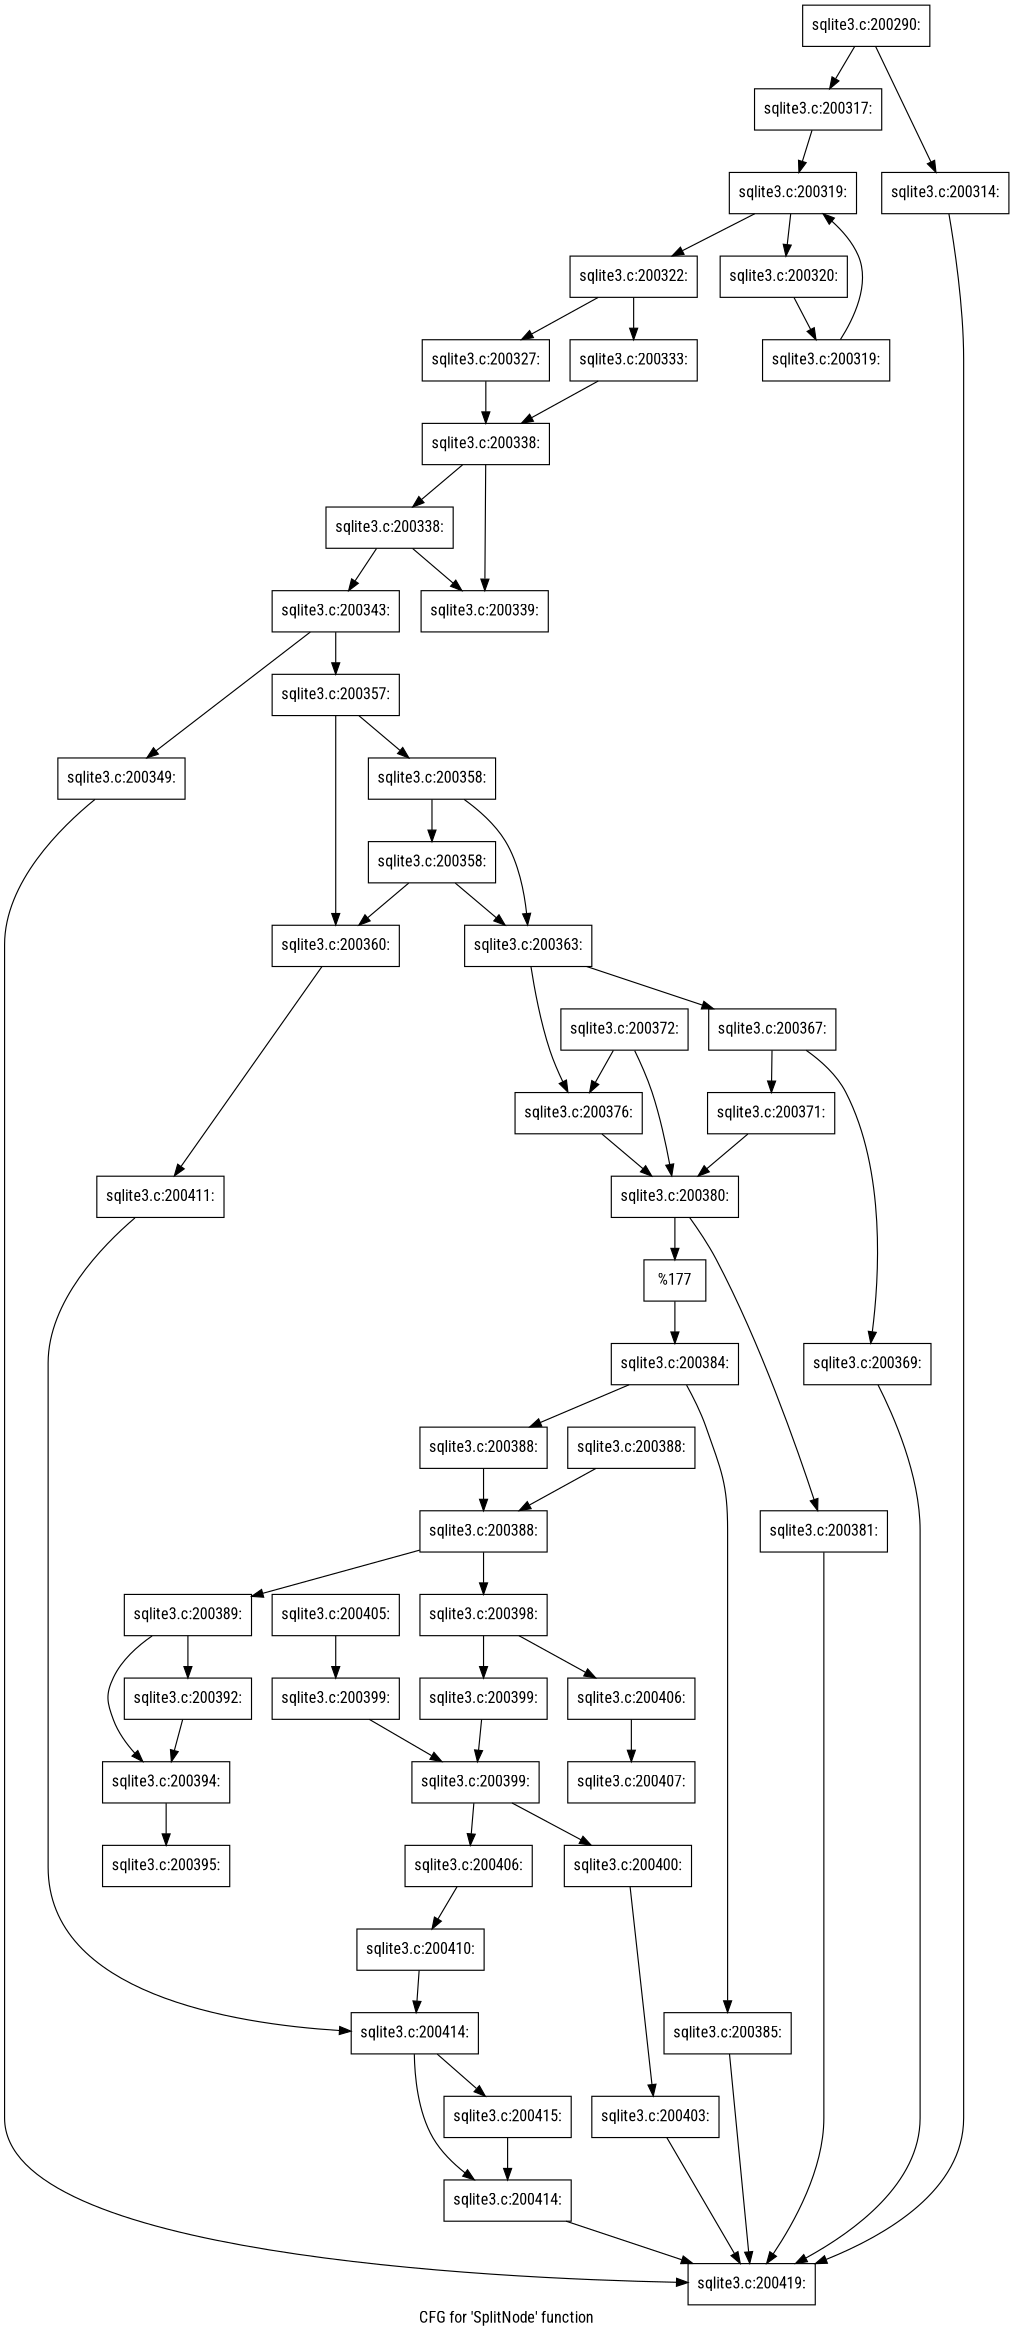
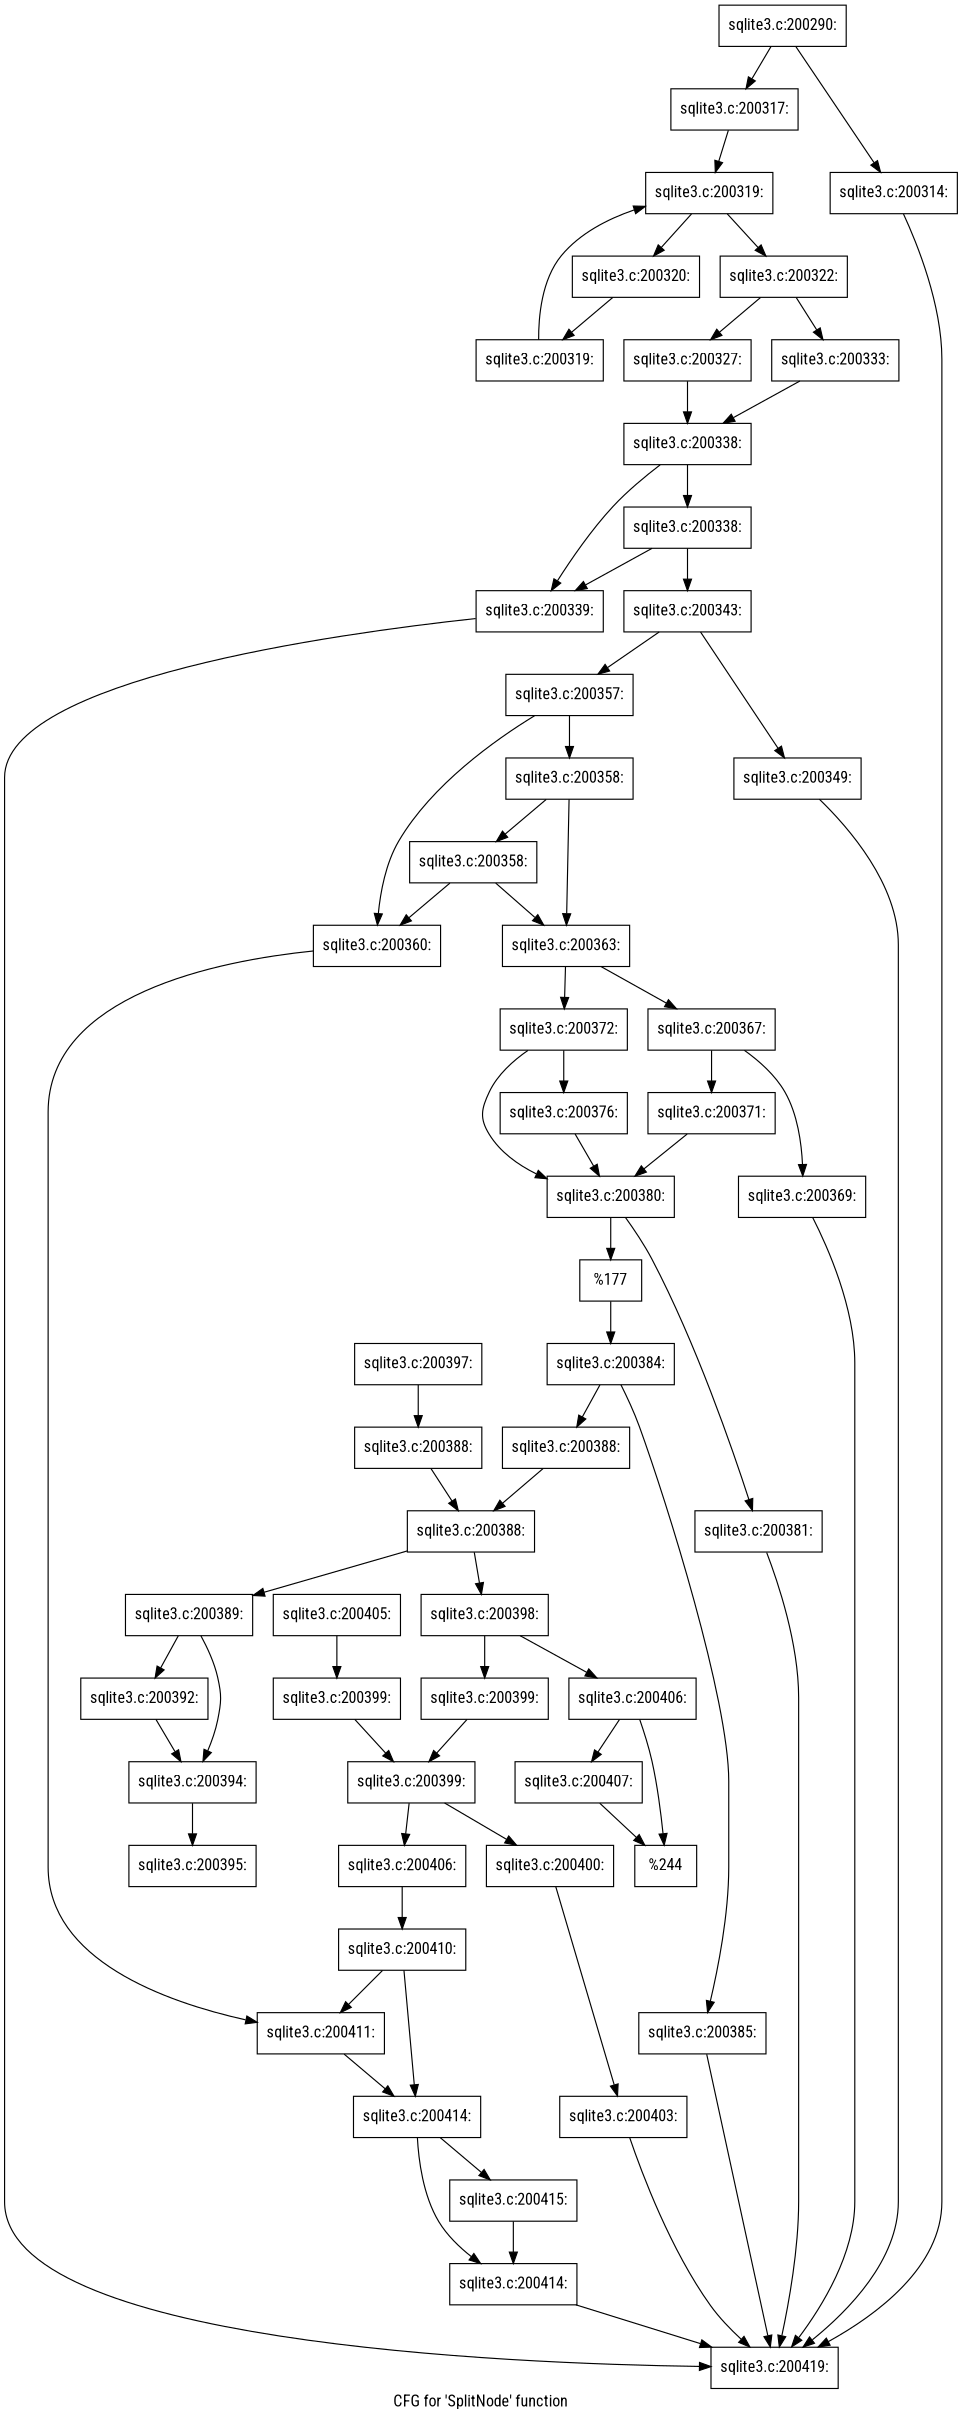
edge "sqlite3.c:200363:" -> "sqlite3.c:200376:": now "sqlite3.c:200363:" -> "sqlite3.c:200372:"
node "sqlite3.c:200397:": added
edge "sqlite3.c:200339:" -> "sqlite3.c:200419:": added
node "%244": added
edge "sqlite3.c:200410:" -> "sqlite3.c:200411:": added
